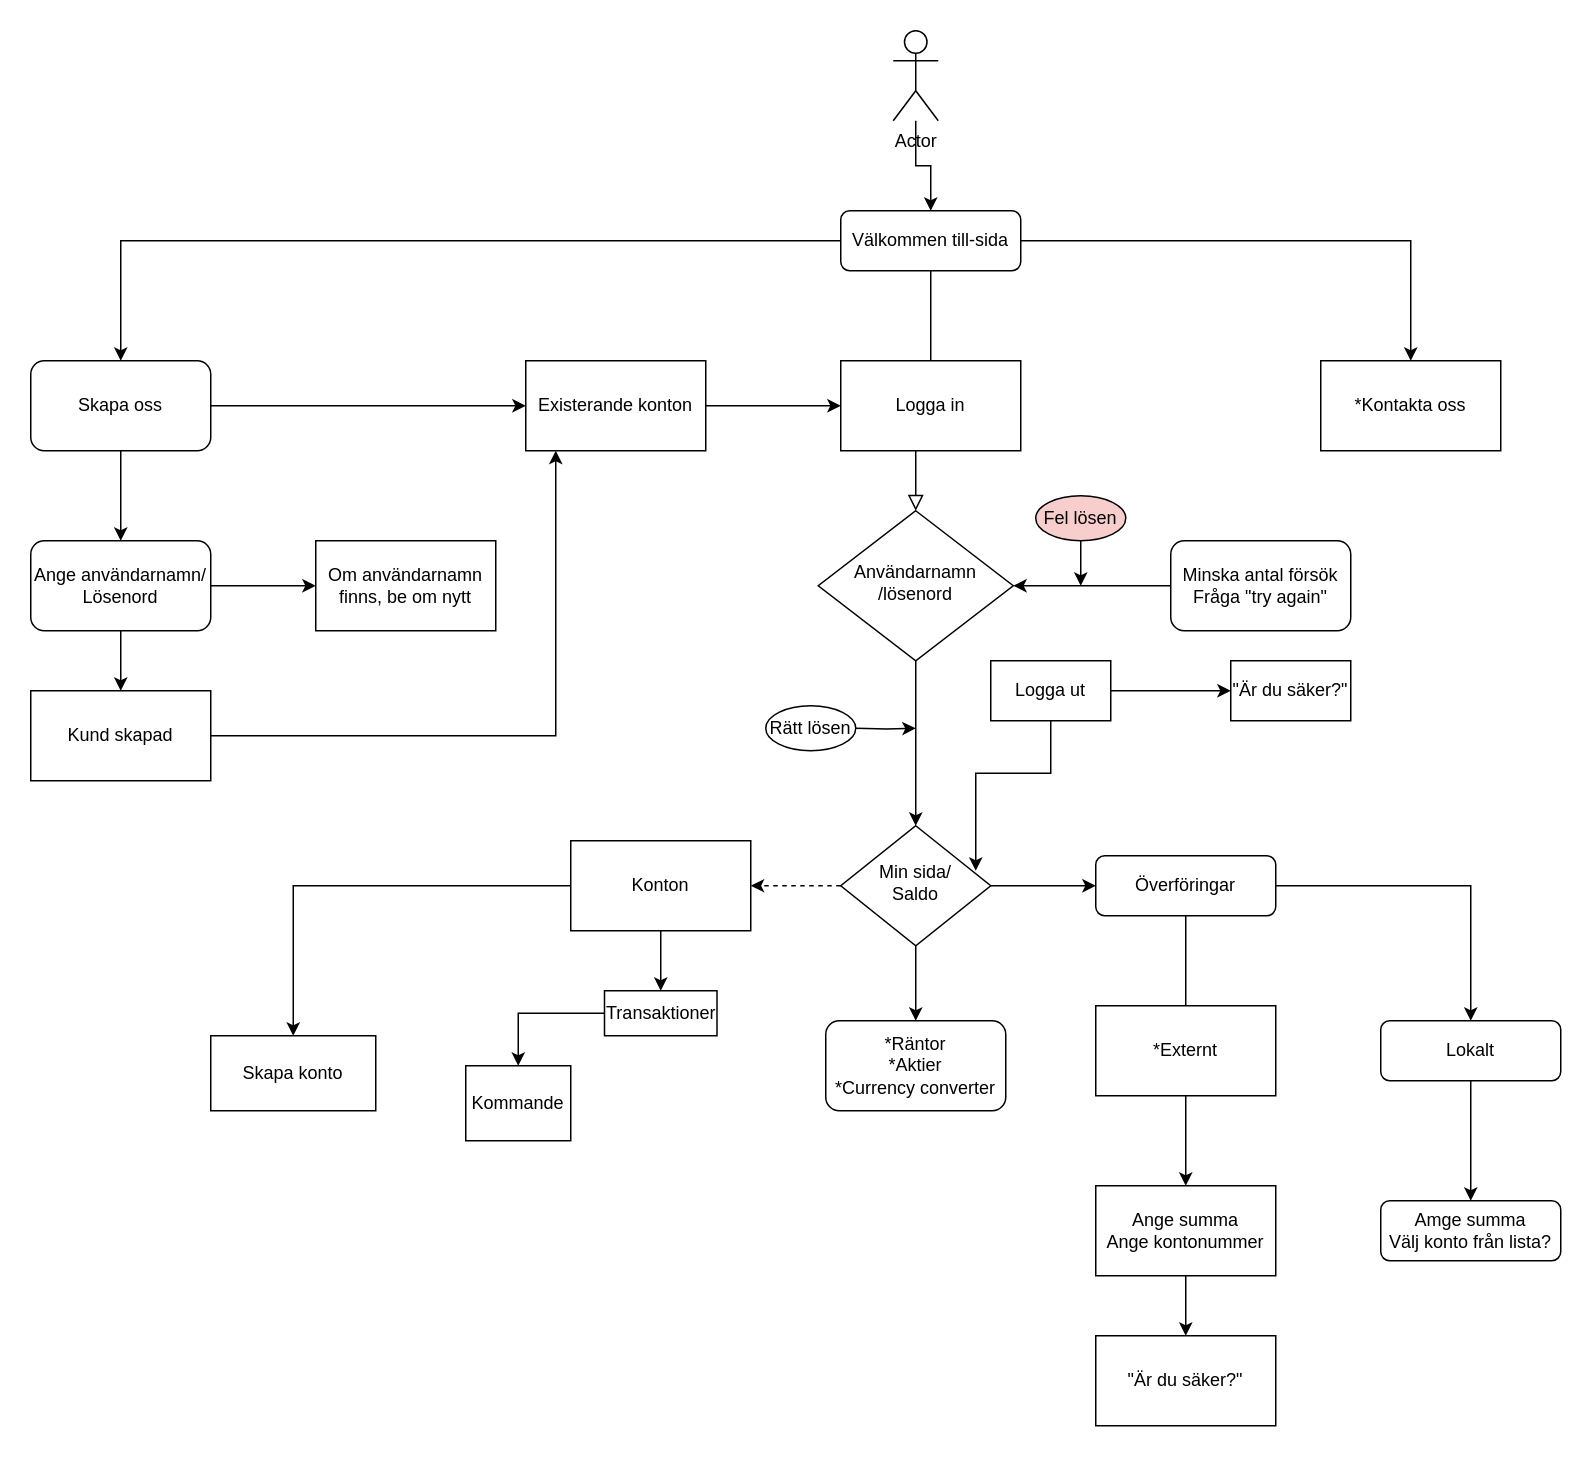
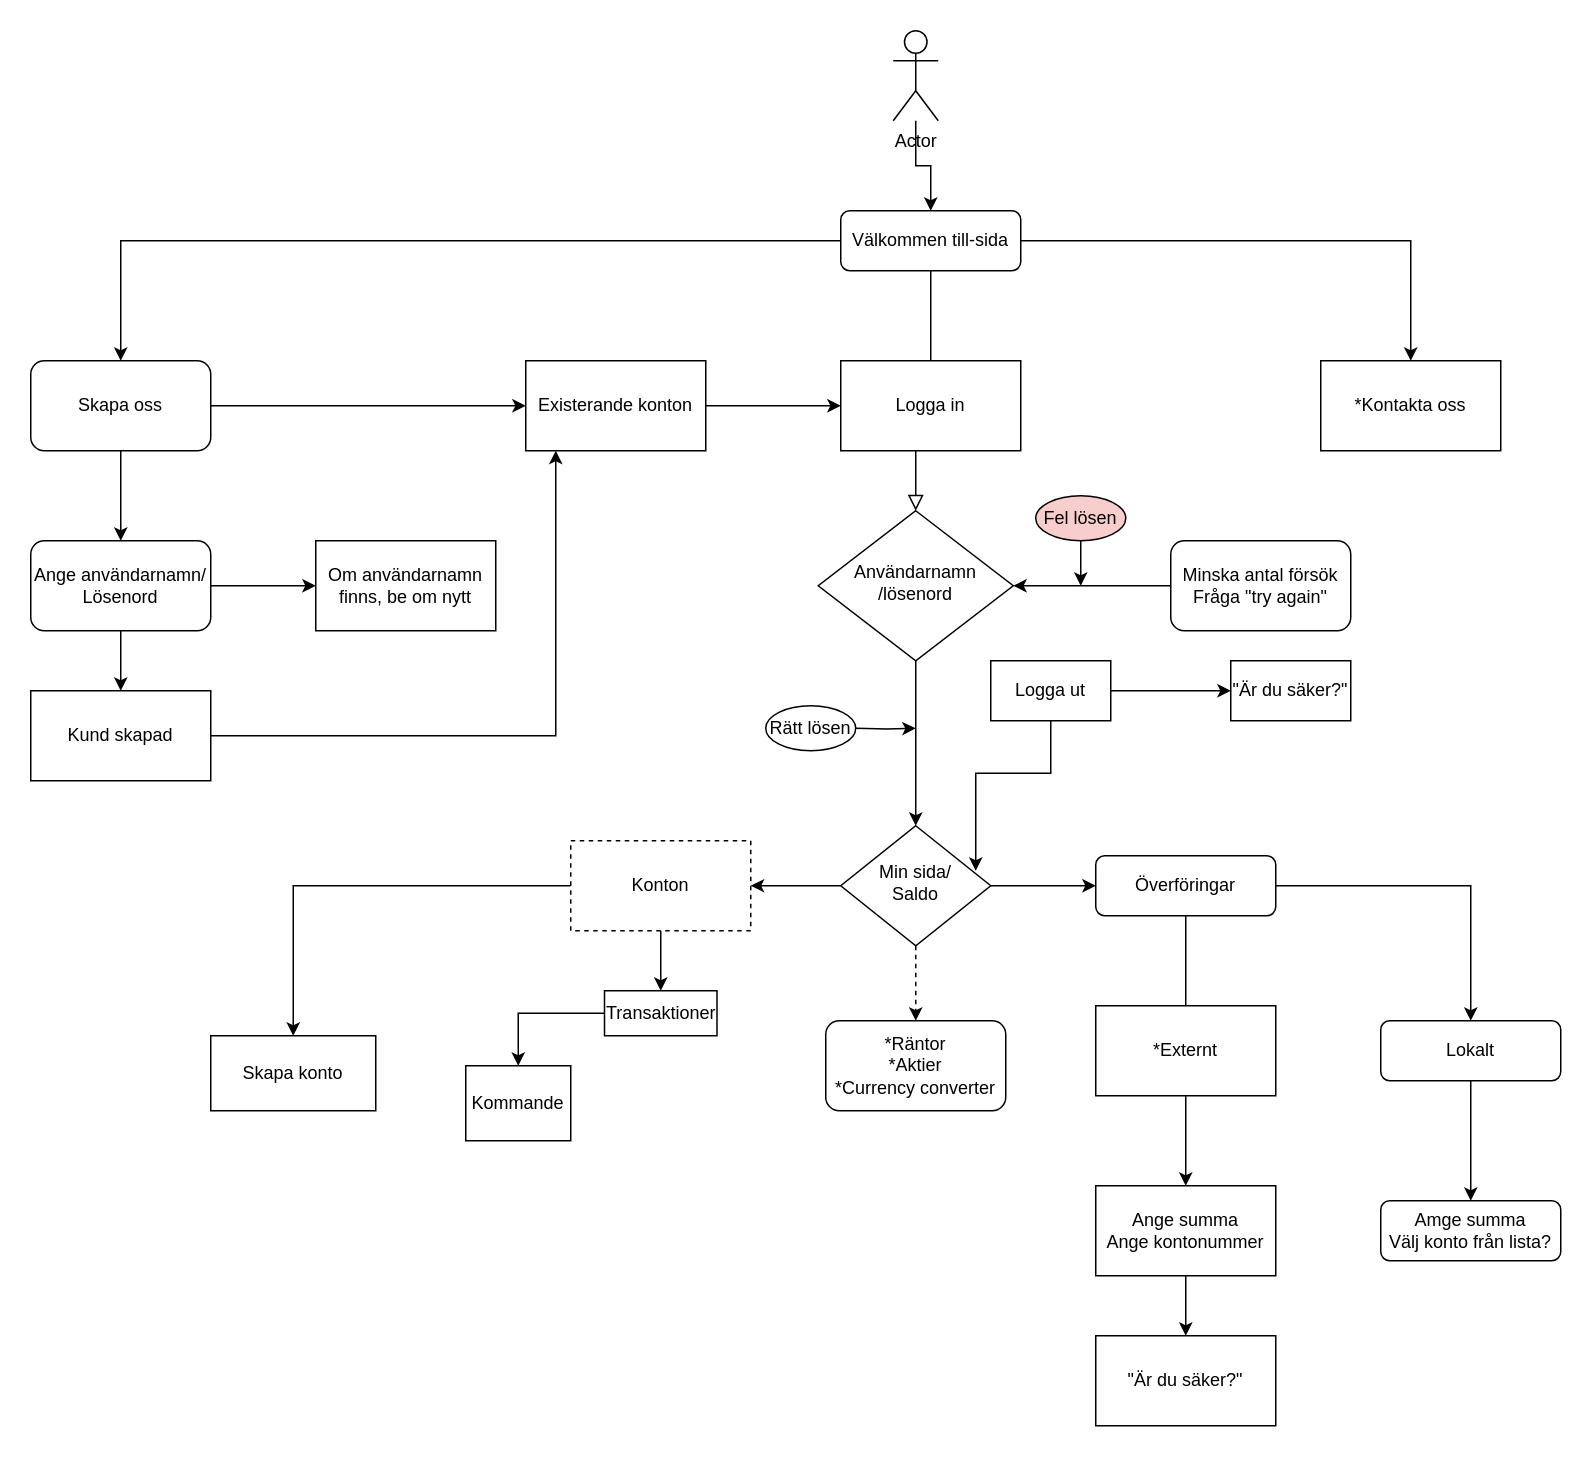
node "Konton": style solid -> dashed
edge "Min sida/ Saldo" -> "Konton": style dashed -> solid
edge "Min sida/ Saldo" -> "*Räntor *Aktier *Currency converter": style solid -> dashed
